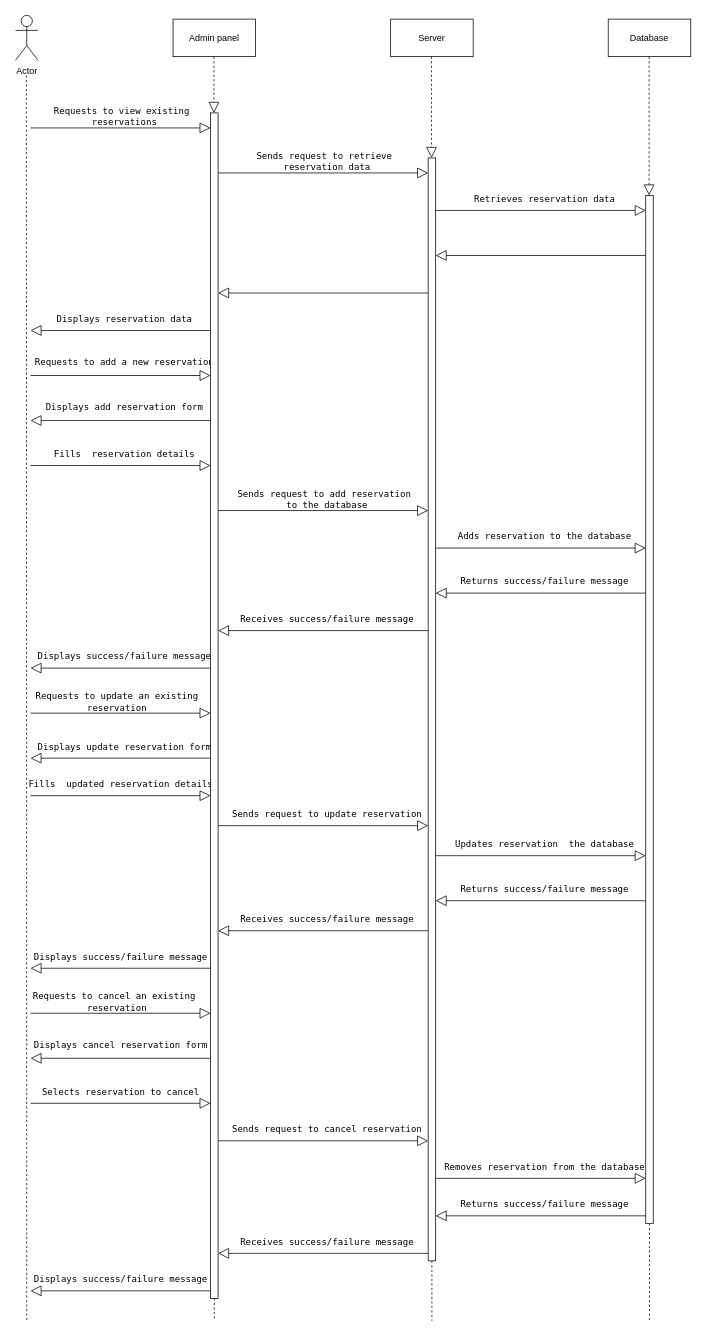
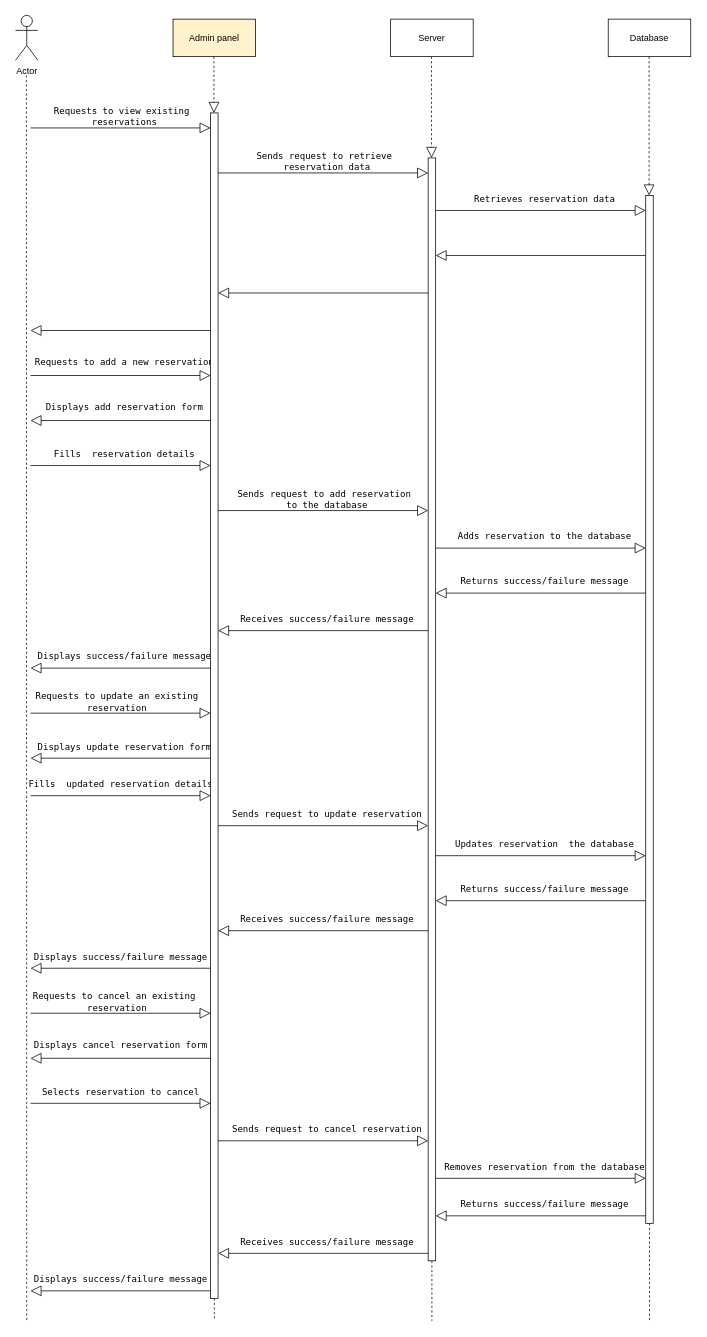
node "Admin panel": fillcolor #ffffff -> #fff2cc
node "Displays reservation data": removed
